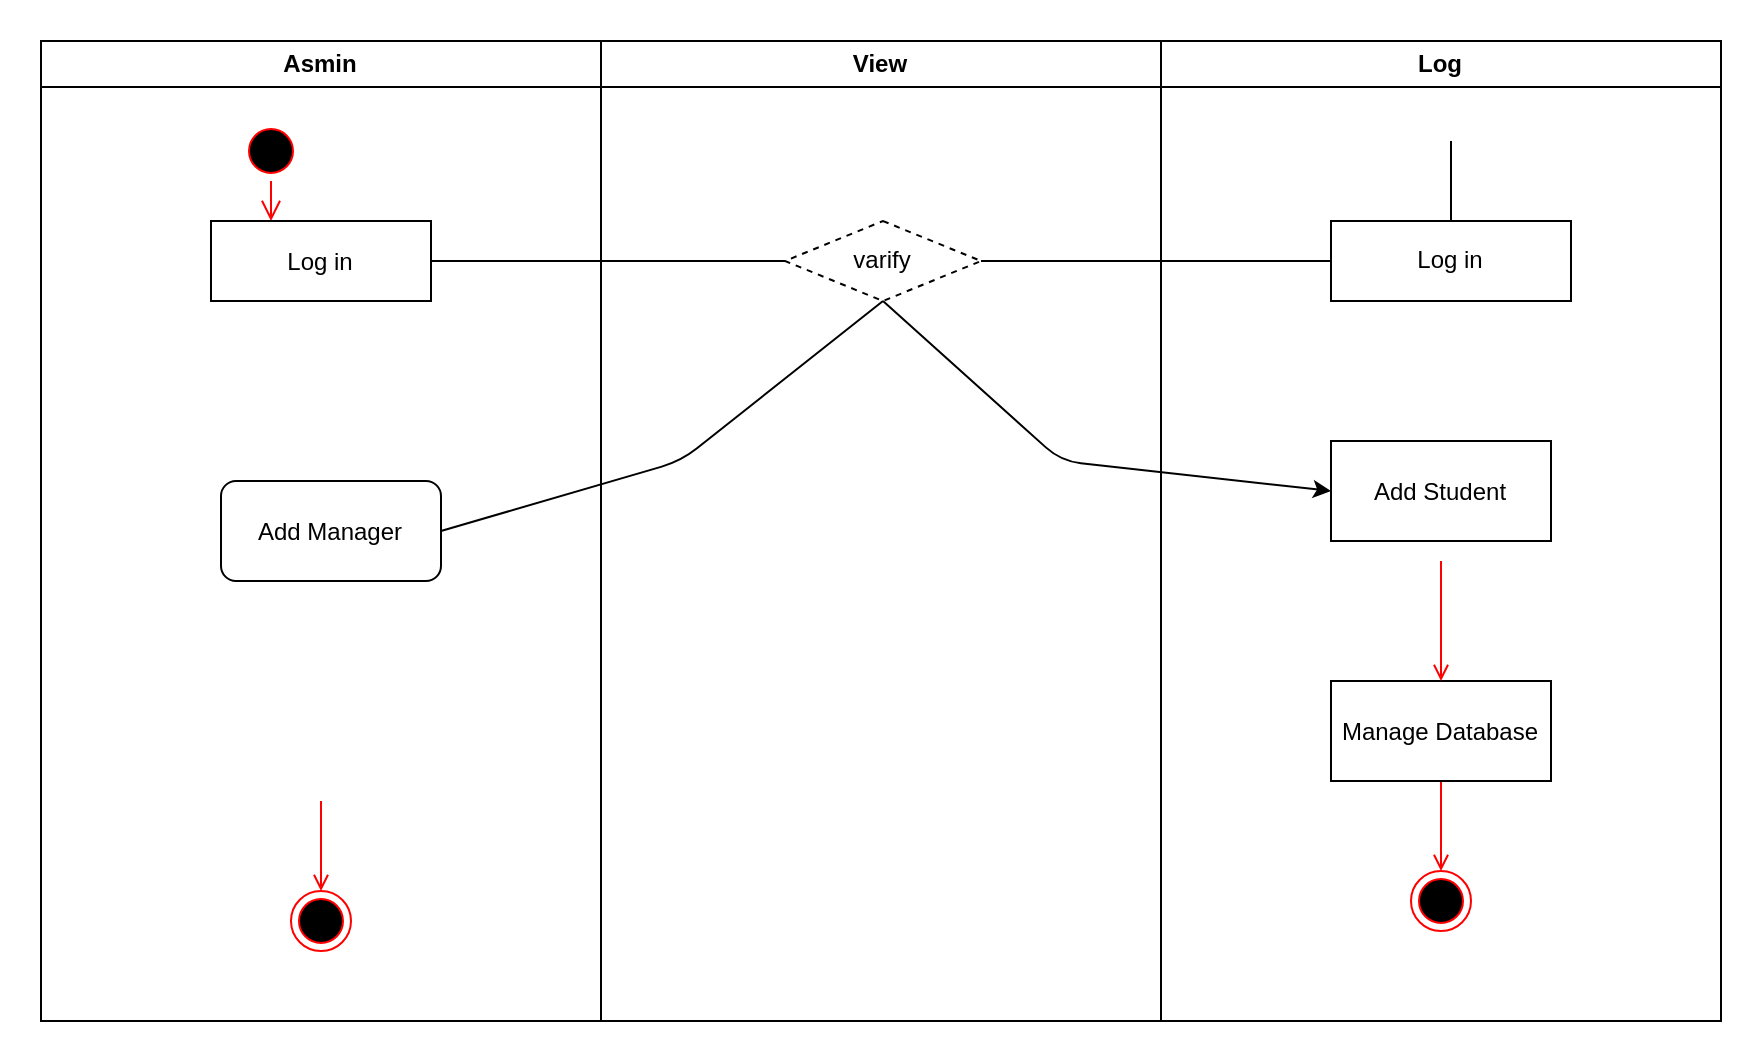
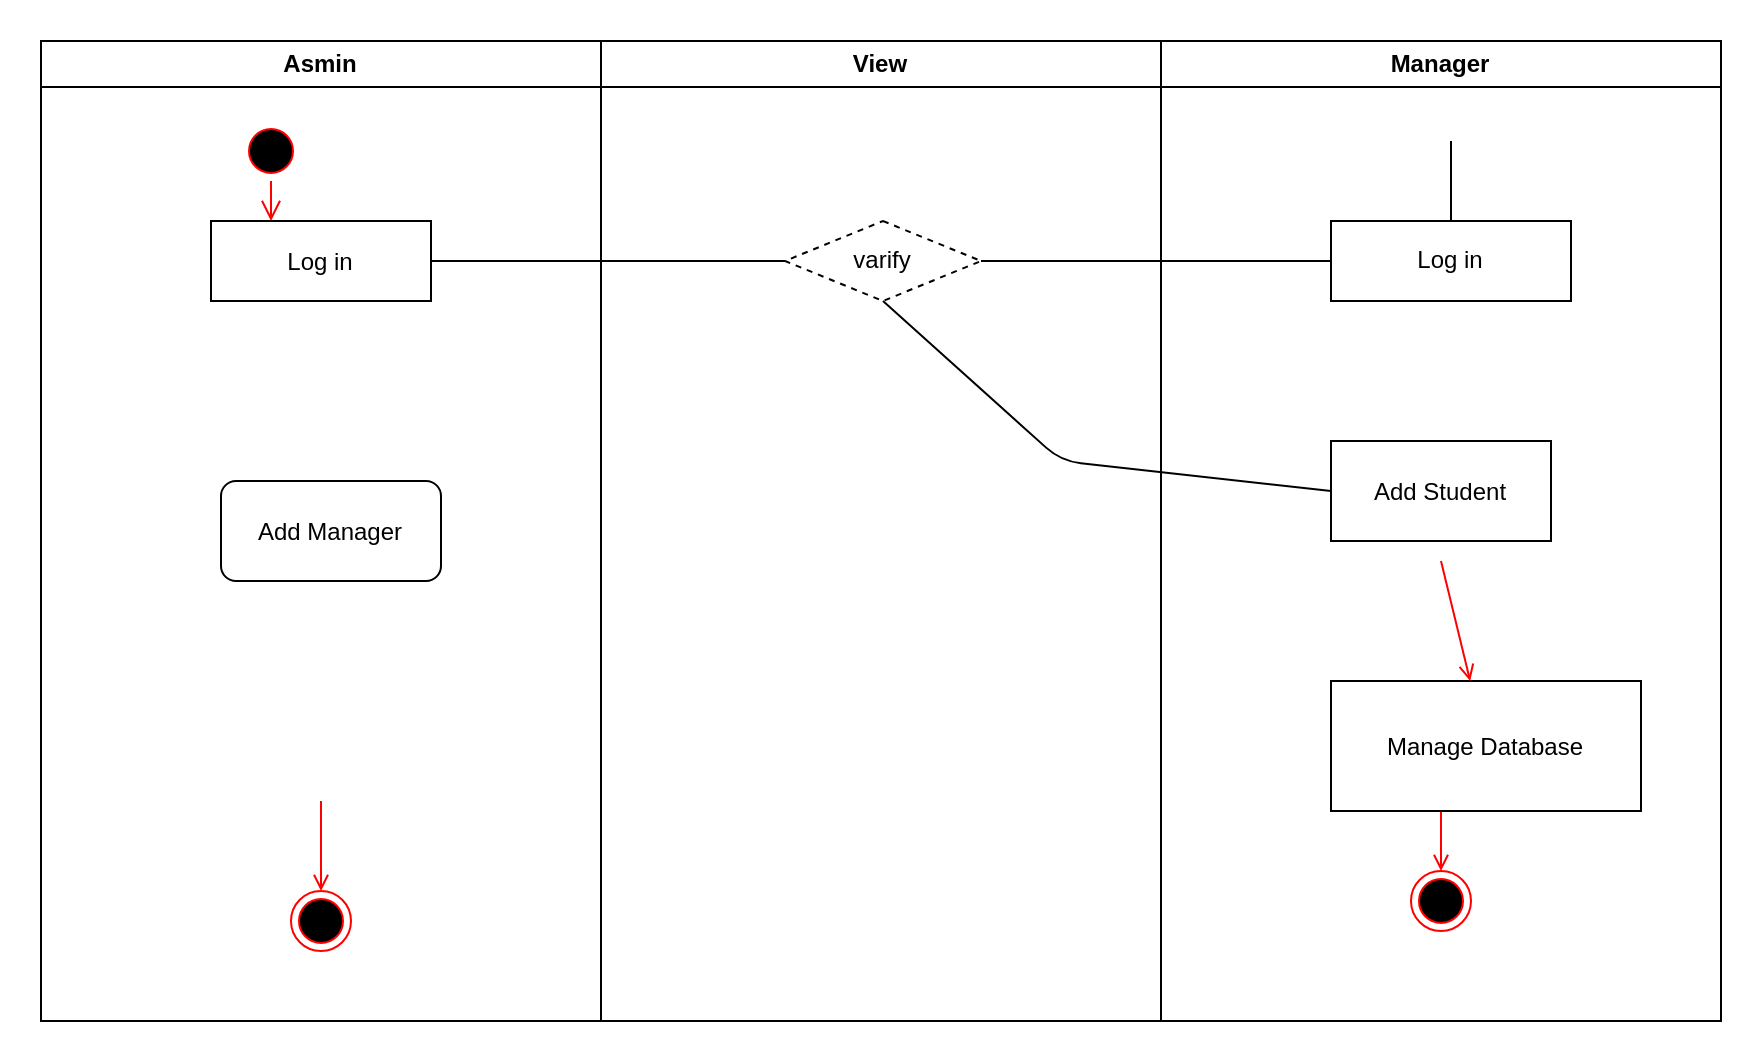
node "Log": label "Log" -> "Manager"
edge "varify" -- "Add Manager": removed
edge "varify" -> "Add Student": arrowhead classic -> none
node "Manage Database": size 220x100 -> 310x130
